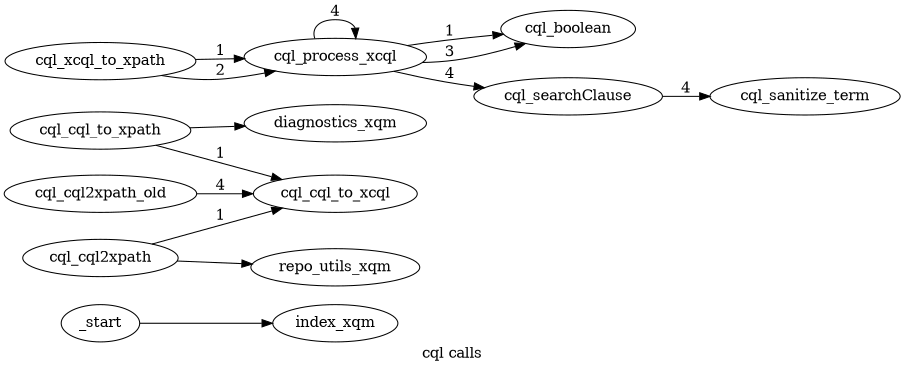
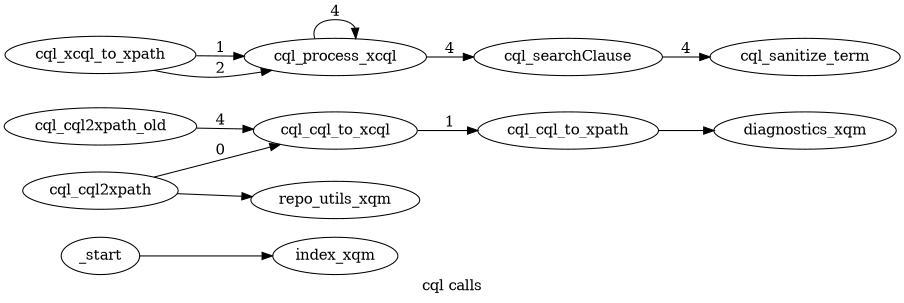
node "cql_boolean": removed
edge "cql_cql_to_xpath" -> "cql_cql_to_xcql": reversed
edge "cql_cql2xpath" -> "cql_cql_to_xcql": label "1" -> "0"
